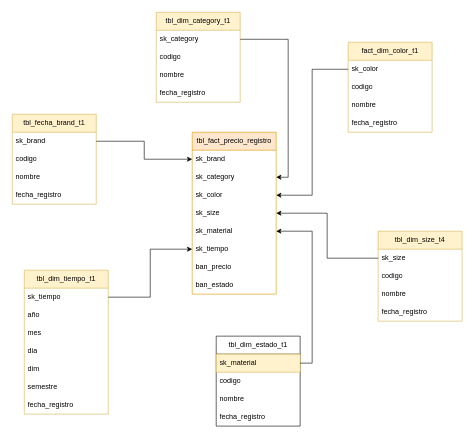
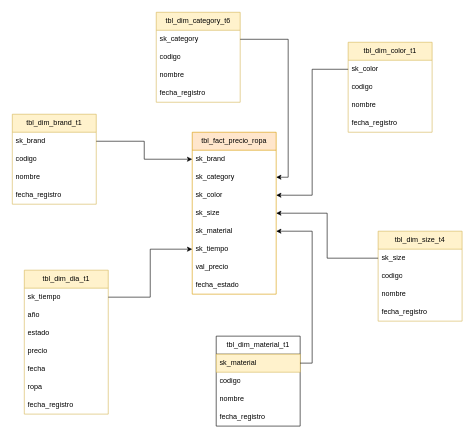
node "tbl_dim_category_t1": label "tbl_dim_category_t1" -> "tbl_dim_category_t6"
node "fact_dim_color_t1": label "fact_dim_color_t1" -> "tbl_dim_color_t1"
node "tbl_fecha_brand_t1": label "tbl_fecha_brand_t1" -> "tbl_dim_brand_t1"
node "tbl_fact_precio_registro": label "tbl_fact_precio_registro" -> "tbl_fact_precio_ropa"
node "ban_precio": label "ban_precio" -> "val_precio"
node "tbl_dim_tiempo_t1": label "tbl_dim_tiempo_t1" -> "tbl_dim_dia_t1"
node "ban_estado": label "ban_estado" -> "fecha_estado"
node "mes": label "mes" -> "estado"
node "tbl_dim_estado_t1": label "tbl_dim_estado_t1" -> "tbl_dim_material_t1"
node "dia": label "dia" -> "precio"
node "dim": label "dim" -> "fecha"
node "semestre": label "semestre" -> "ropa"
